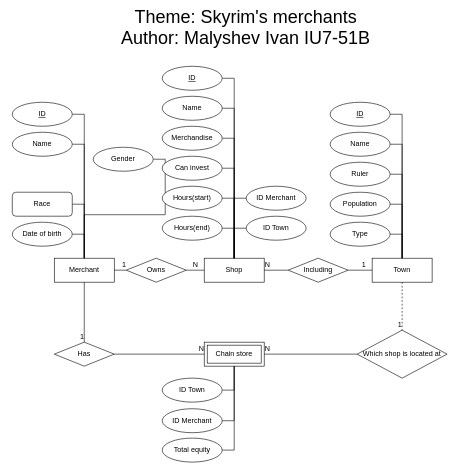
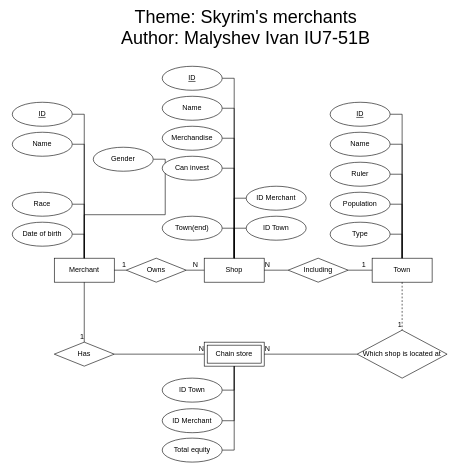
node "Hours(start)": removed
edge "Hours(start)" -- "Shop": removed
node "Race": shape rounded rectangle -> ellipse
node "Hours(end)": label "Hours(end)" -> "Town(end)"
